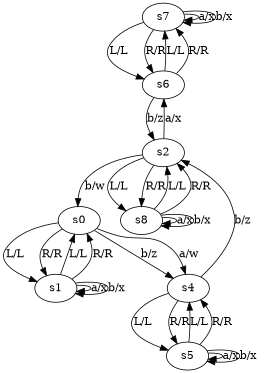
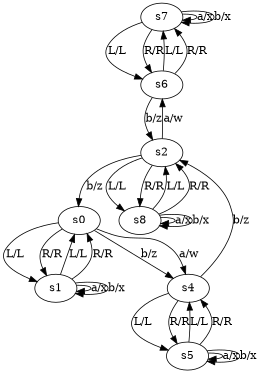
edge "s2" -> "s6": label "a/x" -> "a/w"
edge "s2" -> "s0": label "b/w" -> "b/z"
